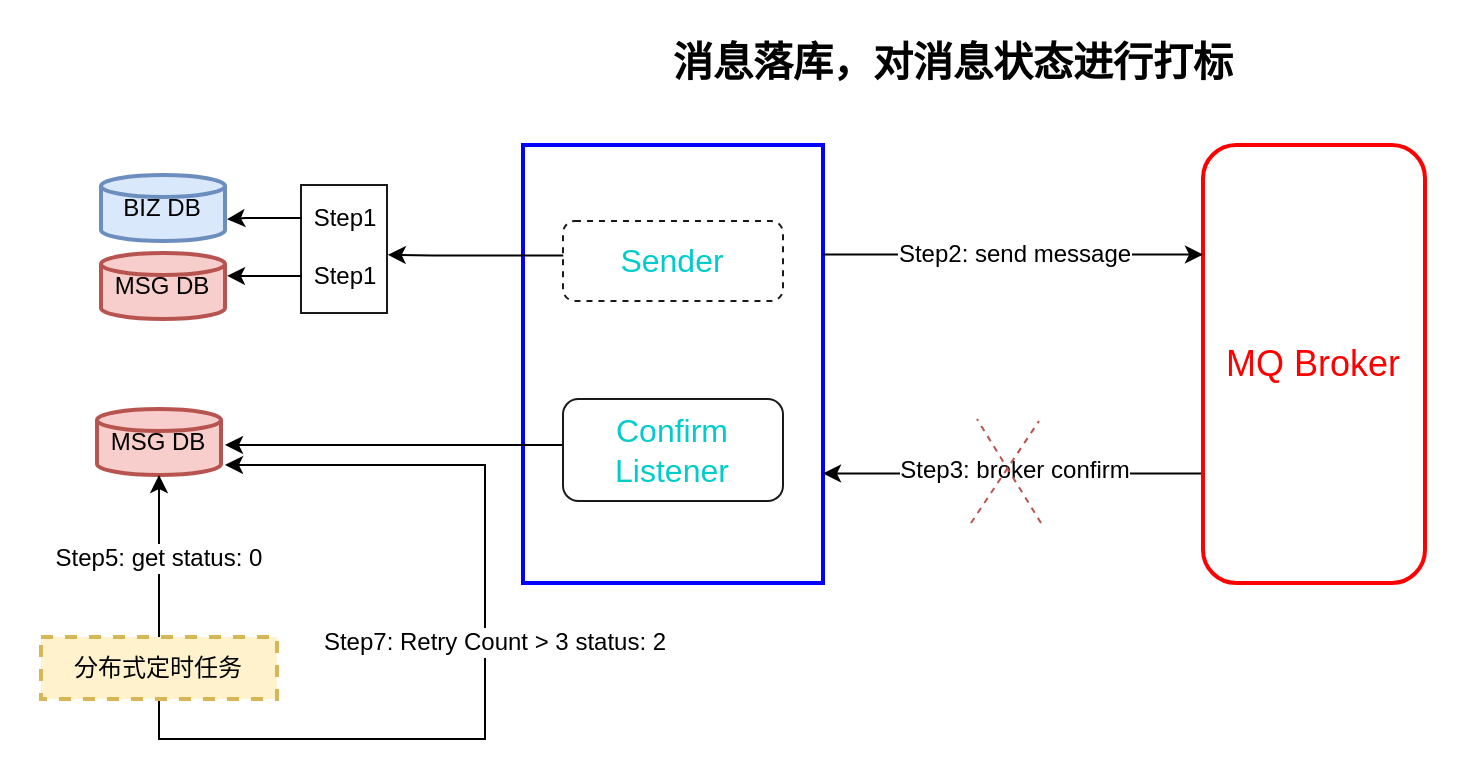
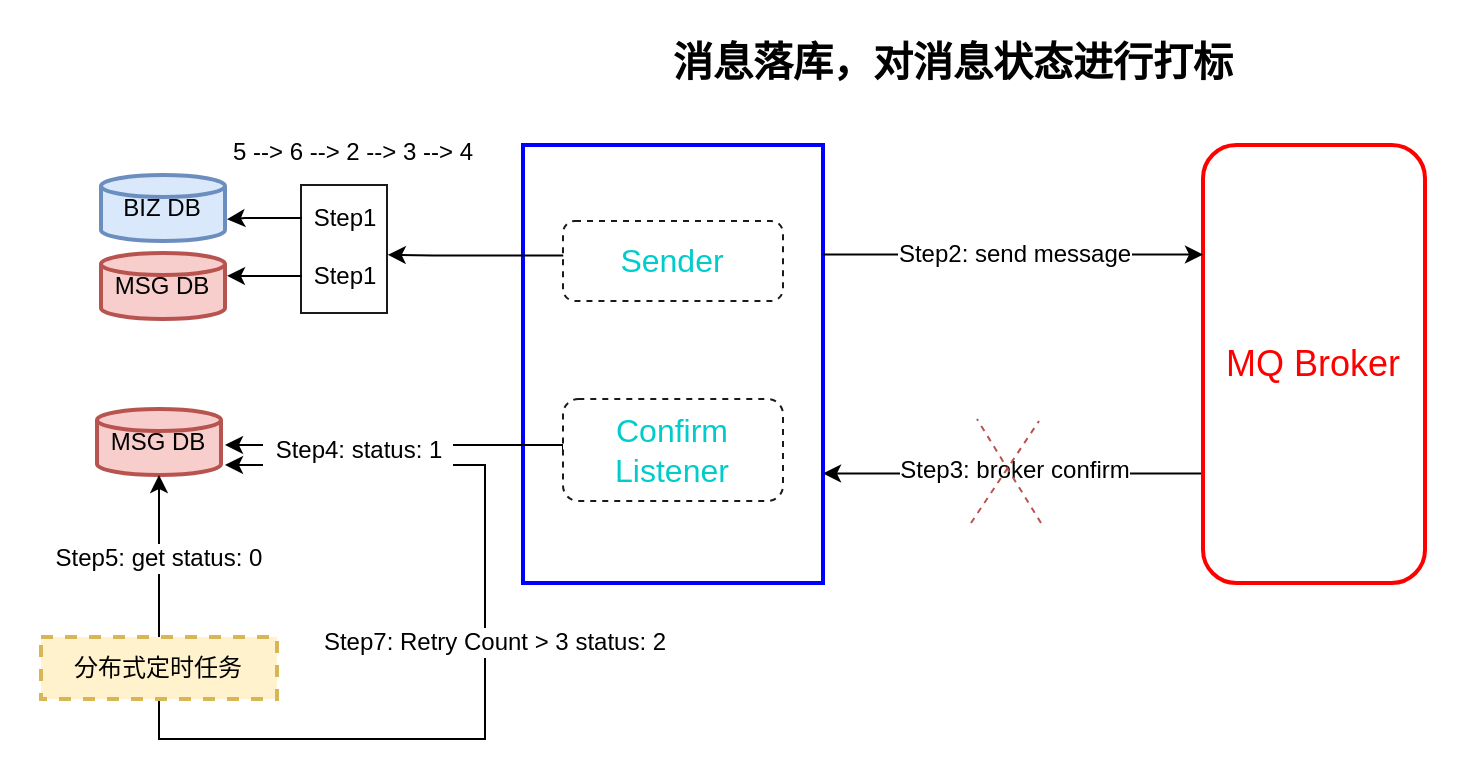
node "5 --> 6 --> 2 --> 3 --> 4": added
node "Step4: status: 1": added
node "Confirm Listener": style solid -> dashed
